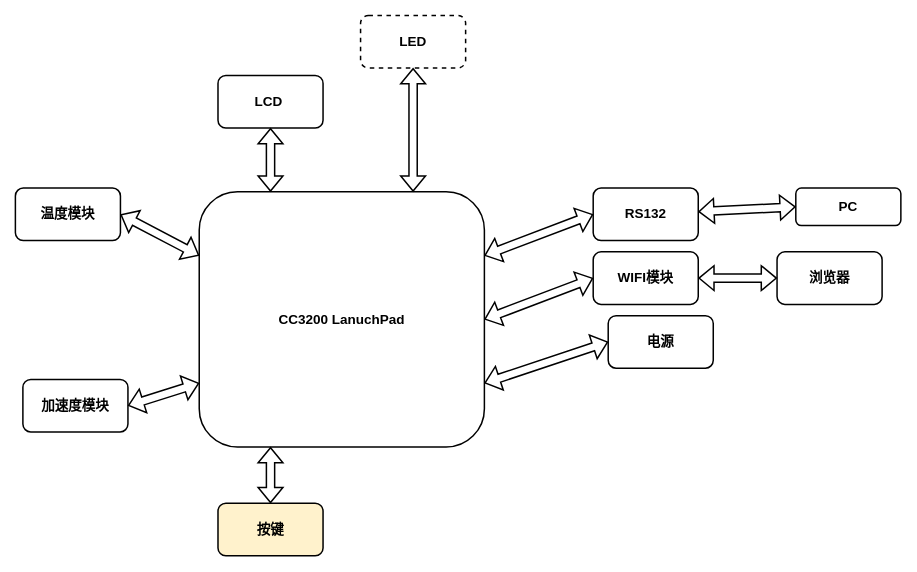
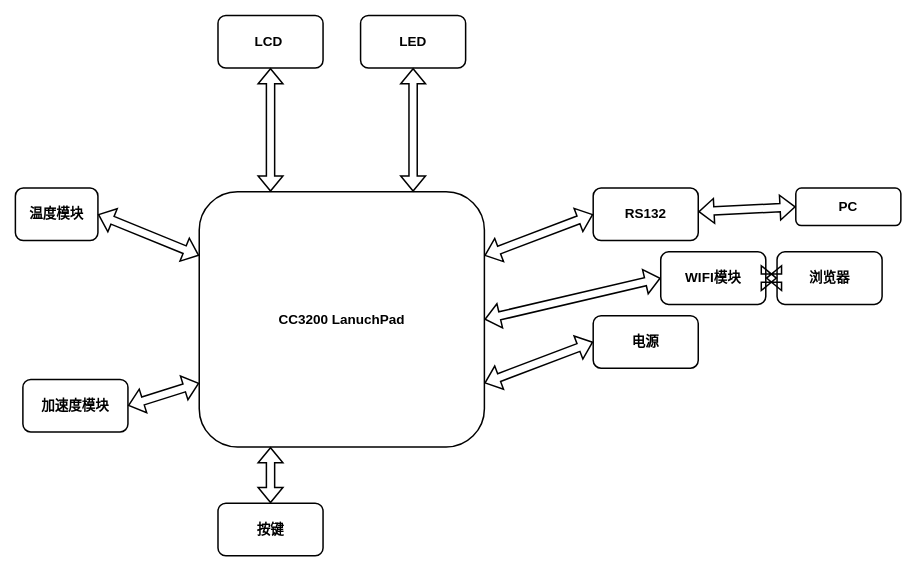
node "LED": style dashed -> solid
node "LCD": moved (270, 102) -> (270, 42)
node "温度模块": size 105x53 -> 83x53
node "WIFI模块": moved (645, 278) -> (713, 278)
node "电源": moved (660, 342) -> (645, 342)
node "按键": fillcolor #fff2cc -> #ffffff
